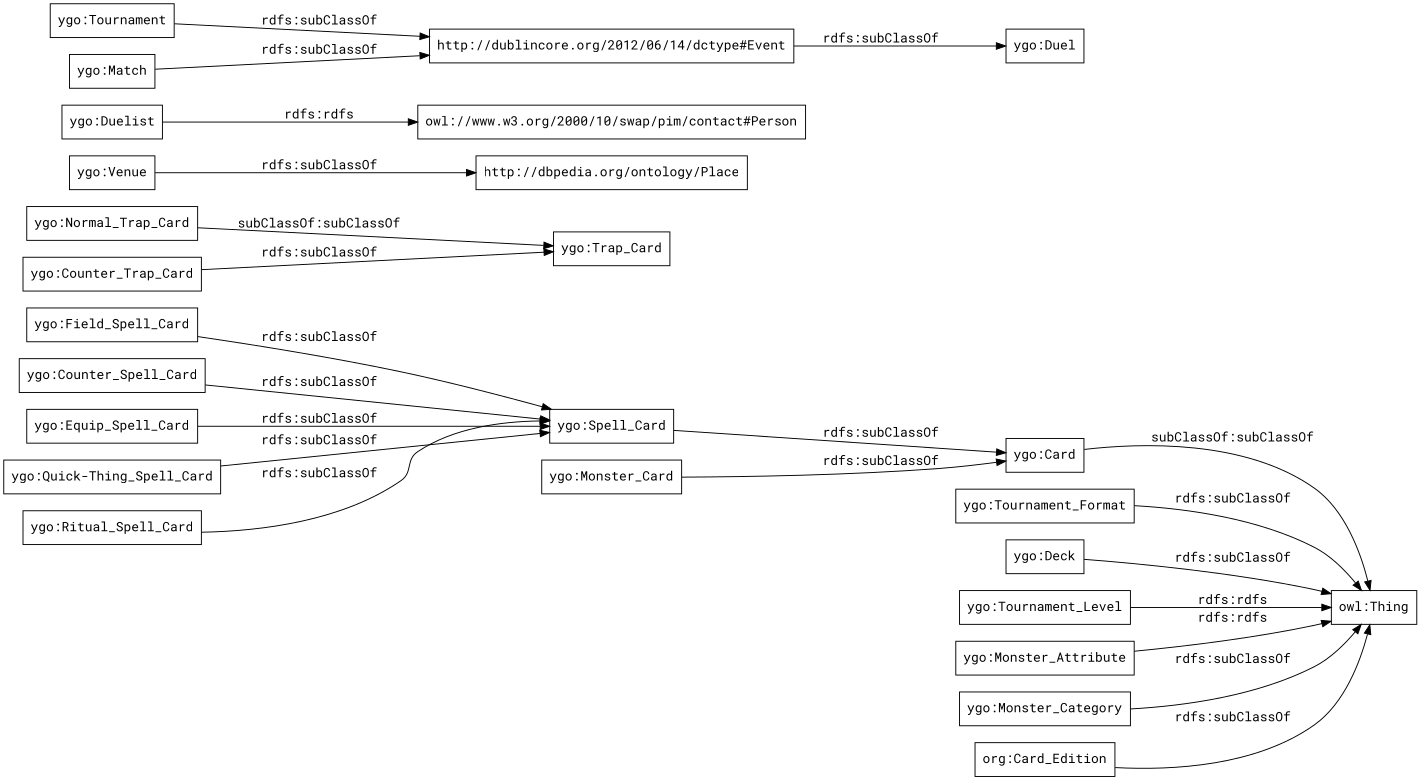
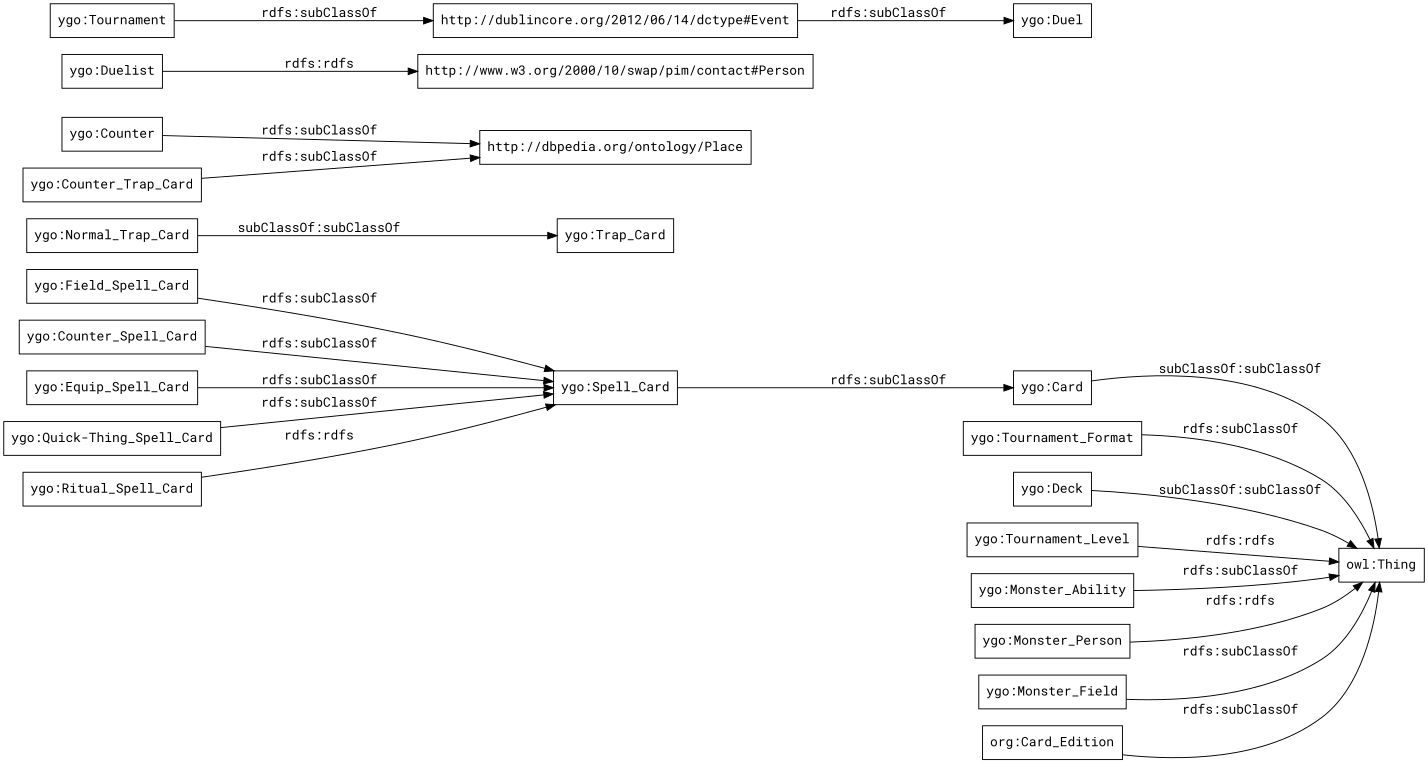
node "ygo:Match": removed
node "owl://www.w3.org/2000/10/swap/pim/contact#Person": label "owl://www.w3.org/2000/10/swap/pim/contact#Person" -> "http://www.w3.org/2000/10/swap/pim/contact#Person"
node "ygo:Venue": label "ygo:Venue" -> "ygo:Counter"
edge "ygo:Counter_Trap_Card" -> "ygo:Trap_Card": now "ygo:Counter_Trap_Card" -> "http://dbpedia.org/ontology/Place"
edge "ygo:Ritual_Spell_Card" -> "ygo:Spell_Card": label "rdfs:subClassOf" -> "rdfs:rdfs"
node "ygo:Monster_Card": removed
edge "ygo:Deck" -> "owl:Thing": label "rdfs:subClassOf" -> "subClassOf:subClassOf"
node "ygo:Monster_Ability": added
node "ygo:Monster_Attribute": label "ygo:Monster_Attribute" -> "ygo:Monster_Person"
node "ygo:Monster_Category": label "ygo:Monster_Category" -> "ygo:Monster_Field"
